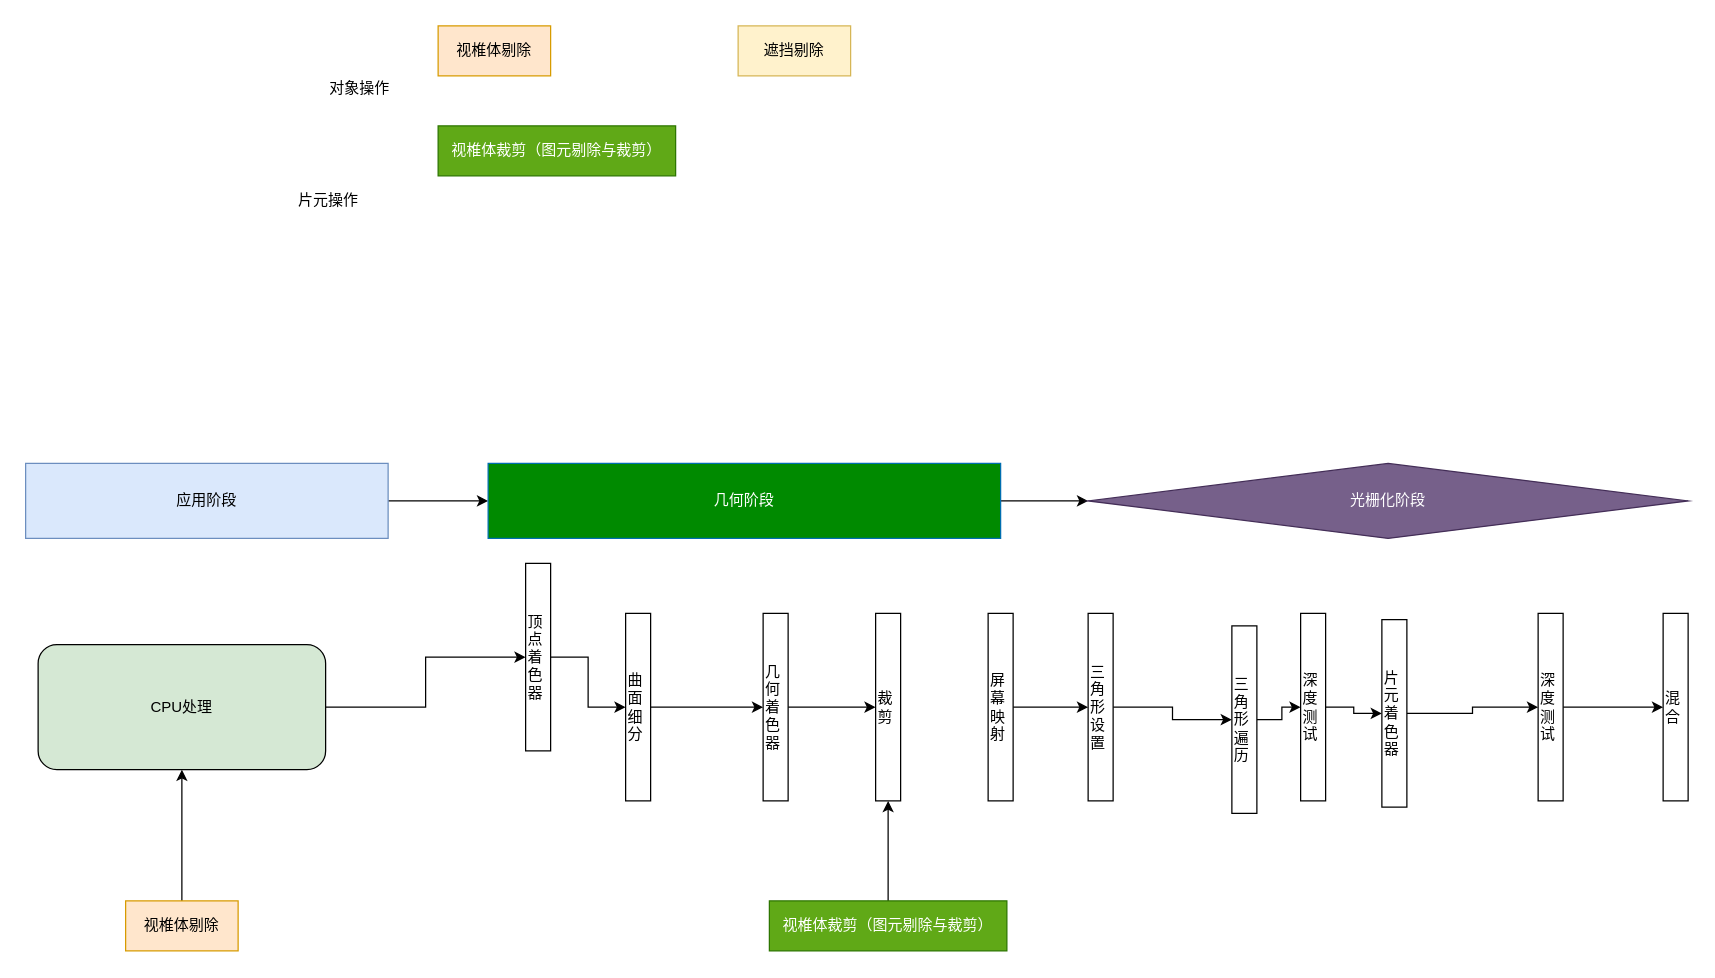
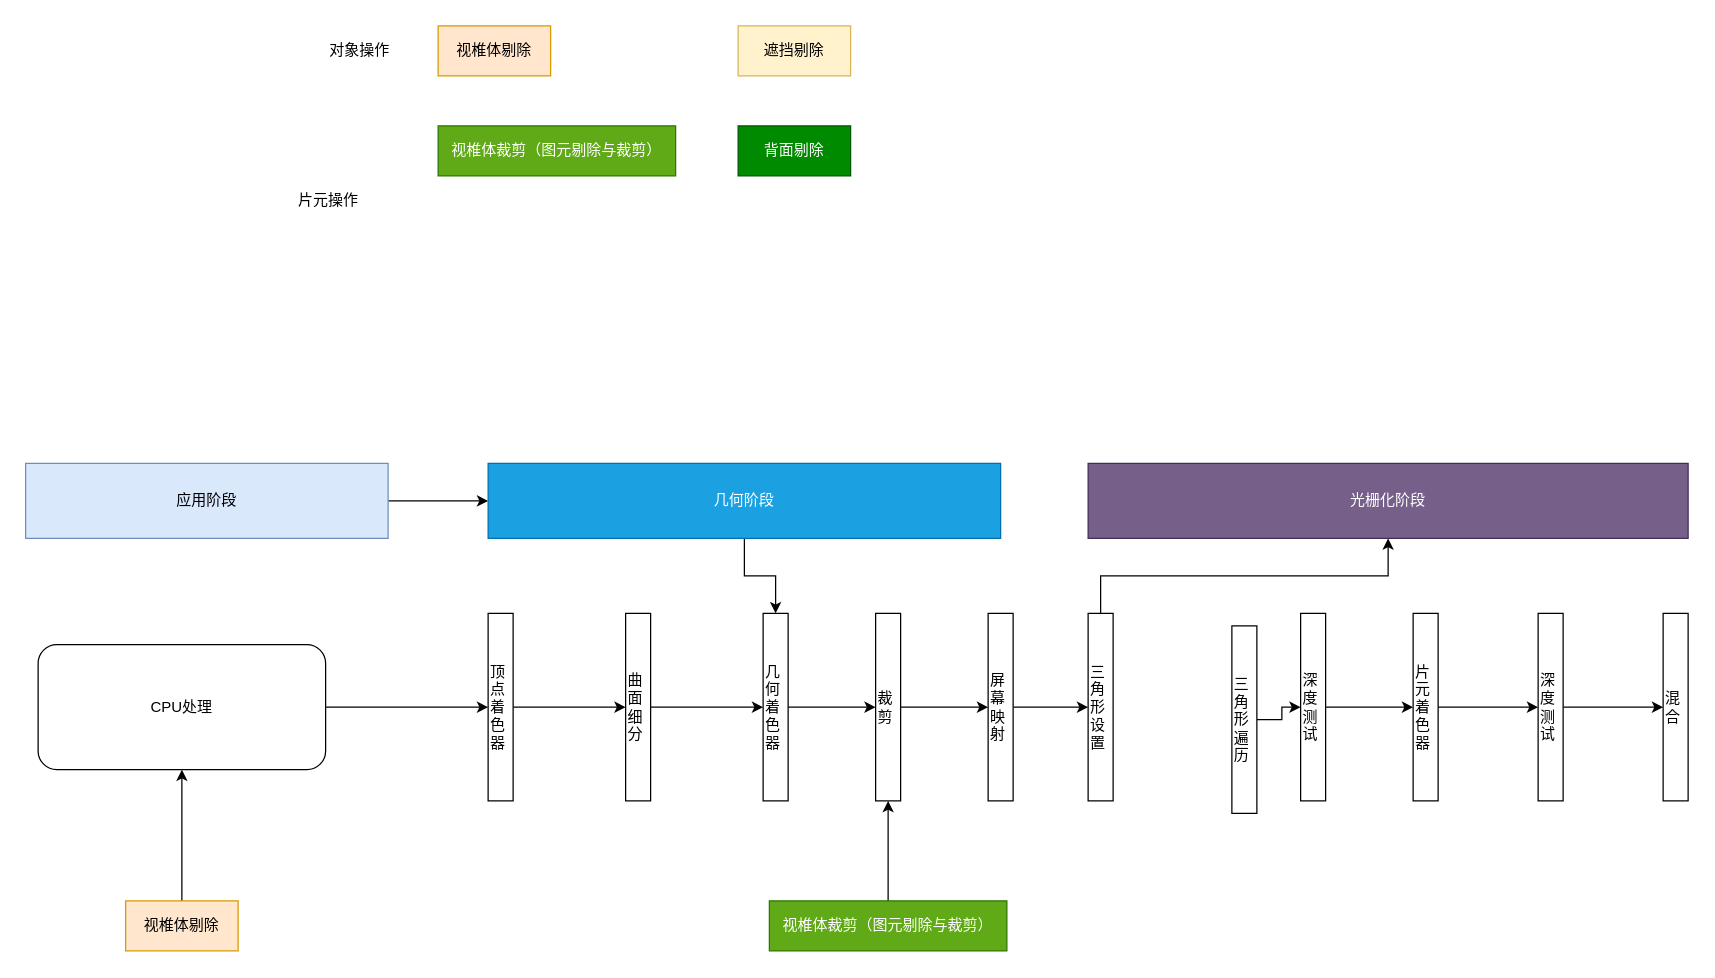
node "对象操作": moved (360, 88) -> (360, 51)
node "背面剔除": added
node "几何阶段": fillcolor #008a00 -> #1ba1e2
edge "几何阶段" -> "光栅化阶段": now "几何阶段" -> "几何着色器"
node "光栅化阶段": shape diamond -> rectangle
node "顶点着色器": moved (538, 657) -> (501, 707)
node "CPU处理": fillcolor #d5e8d4 -> #ffffff
edge "裁剪" -> "屏幕映射": added
edge "三角形设置" -> "三角形遍历": now "三角形设置" -> "光栅化阶段"
node "片元着色器": moved (1394, 713) -> (1426, 707)
